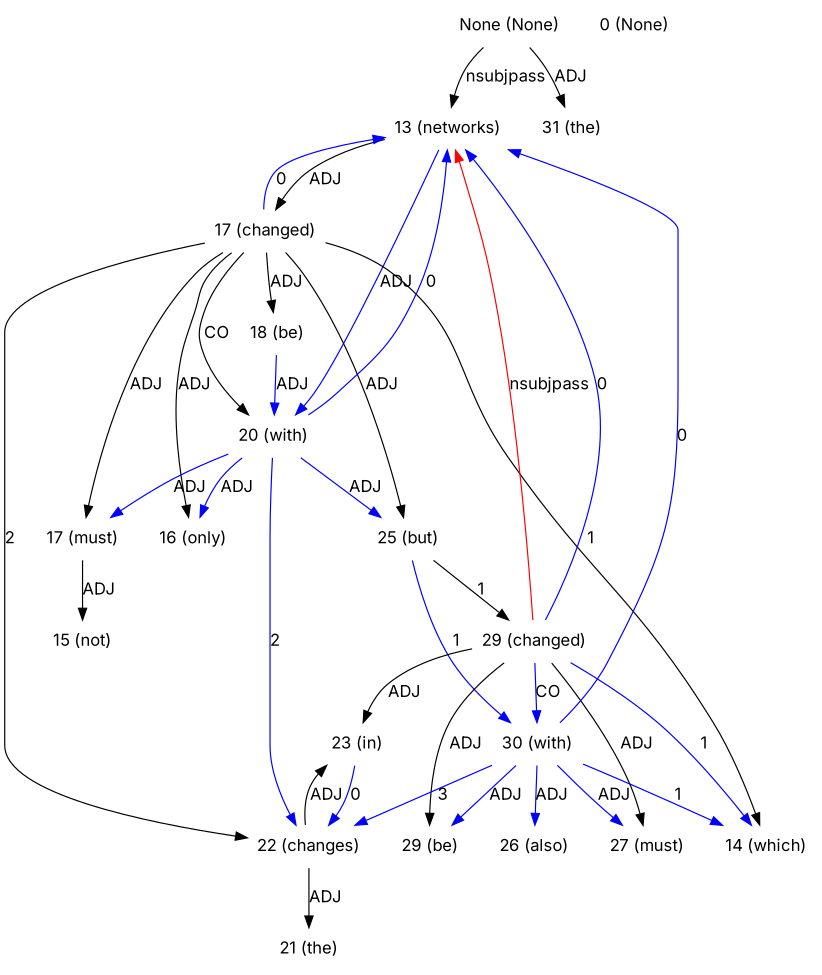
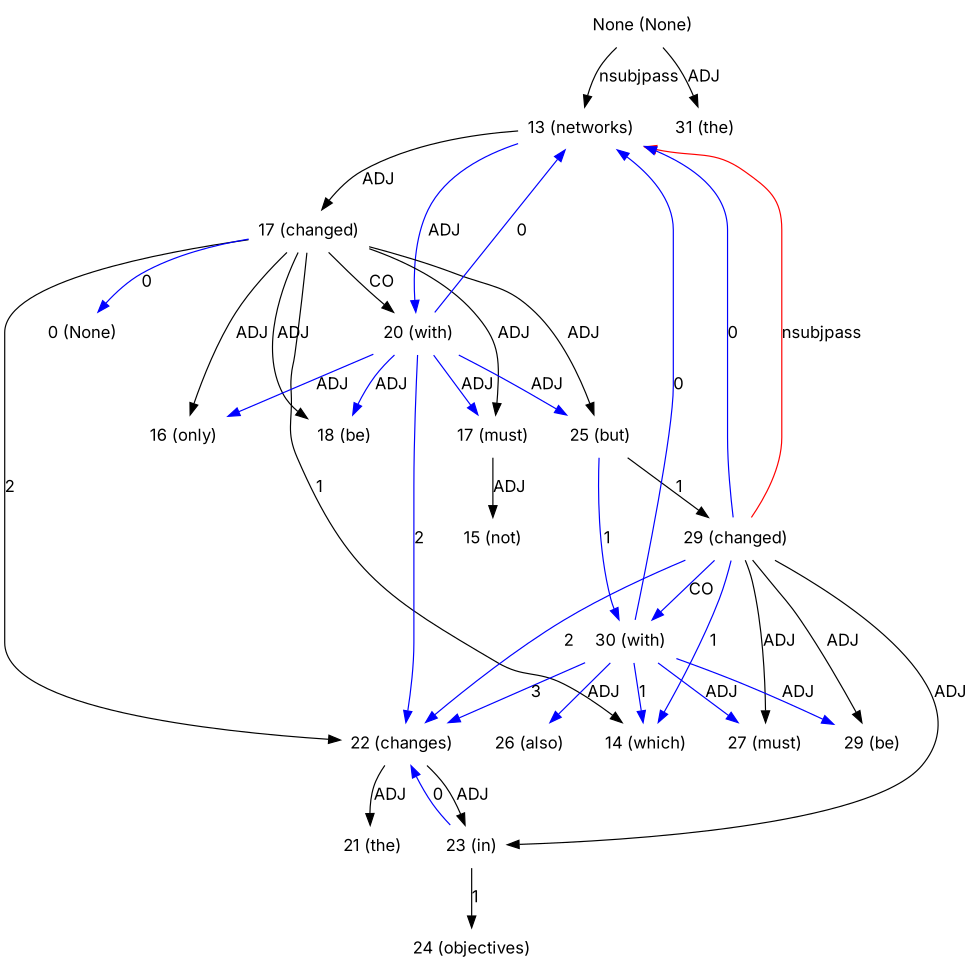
edge "17 (changed)" -> "13 (networks)": now "17 (changed)" -> "0 (None)"
edge "18 (be)" -> "20 (with)": reversed
edge "29 (changed)" -> "22 (changes)": added, label "2"
node "24 (objectives)": added
